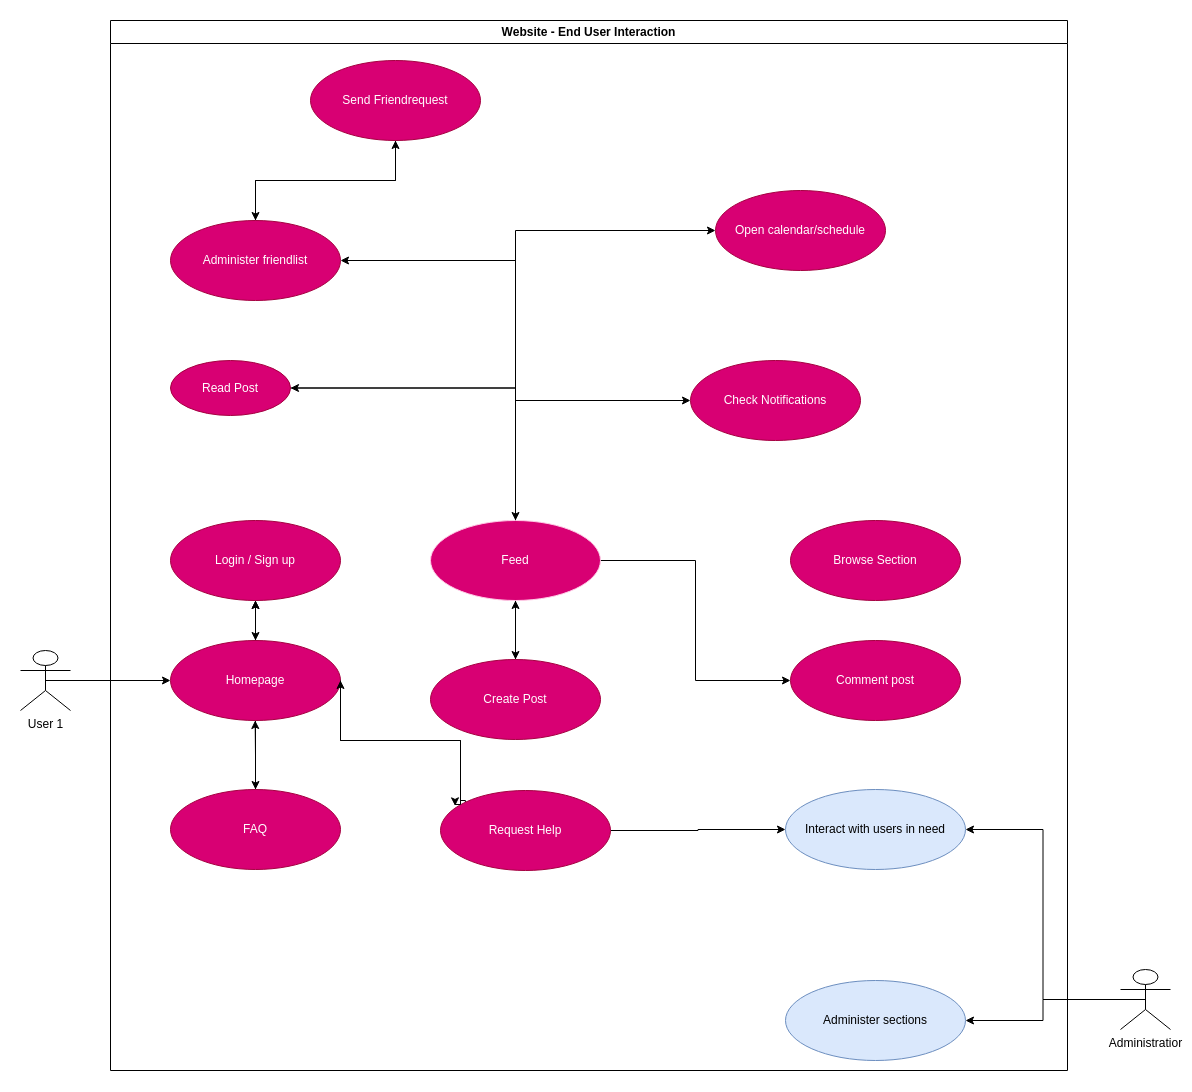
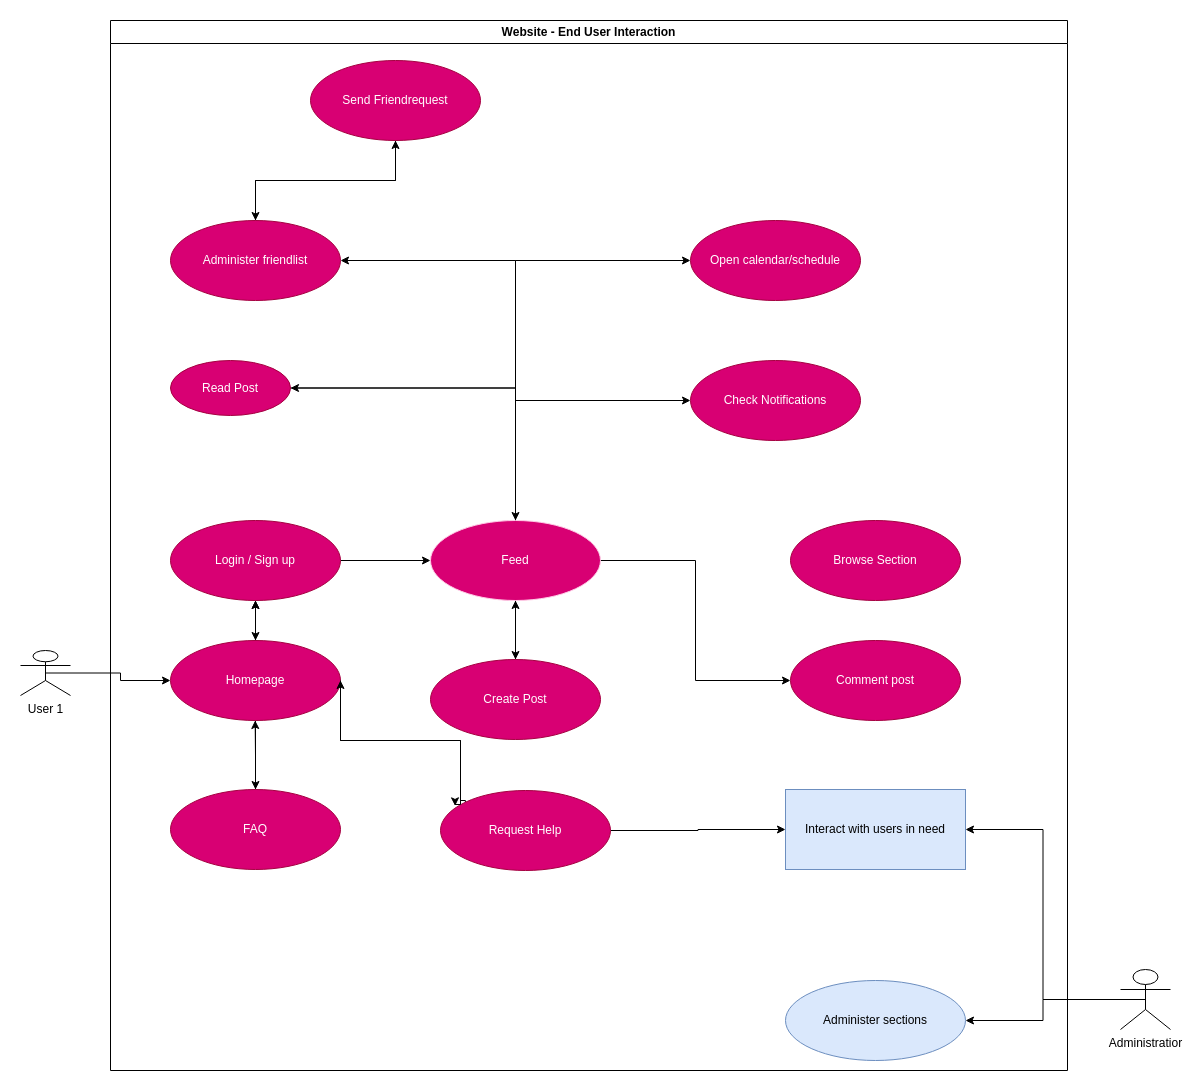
node "Open calendar/schedule": moved (801, 231) -> (776, 261)
edge "Login / Sign up" -> "Feed": added
node "User 1": size 50x60 -> 50x45
node "Interact with users in need": shape ellipse -> rectangle
